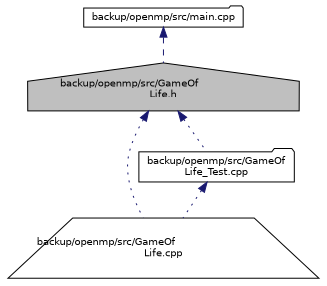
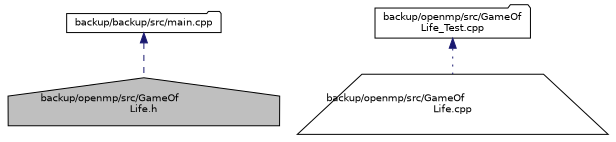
node "backup/openmp/src/main.cpp": label "backup/openmp/src/main.cpp" -> "backup/backup/src/main.cpp"
edge "backup/openmp/src/GameOf Life_Test.cpp" -> "backup/openmp/src/GameOf Life.h": removed
edge "backup/openmp/src/GameOf Life.cpp" -> "backup/openmp/src/GameOf Life.h": removed
